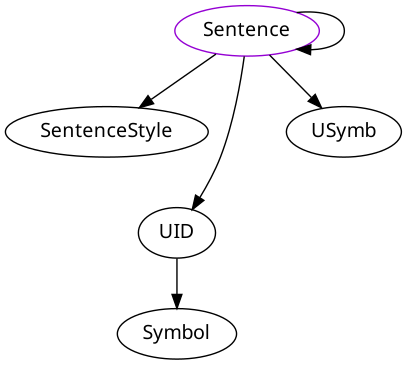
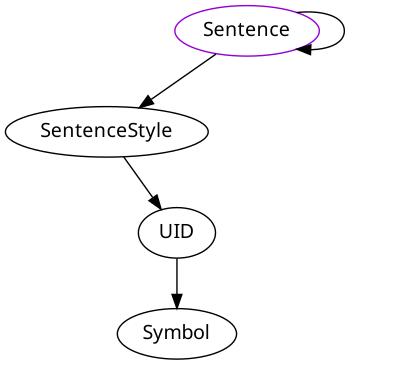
edge "Sentence" -> "UID": now "SentenceStyle" -> "UID"
node "USymb": removed
